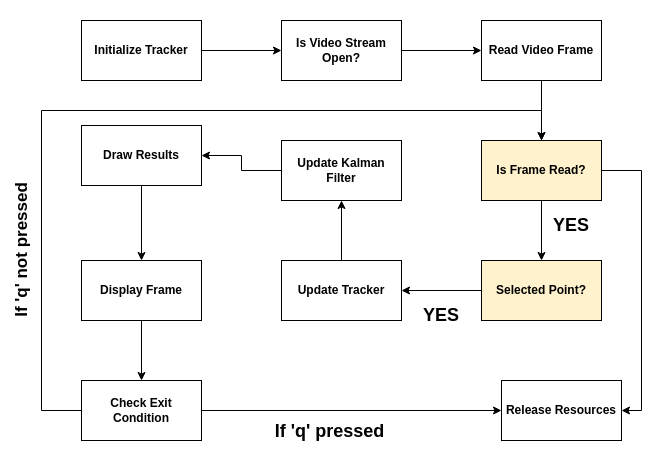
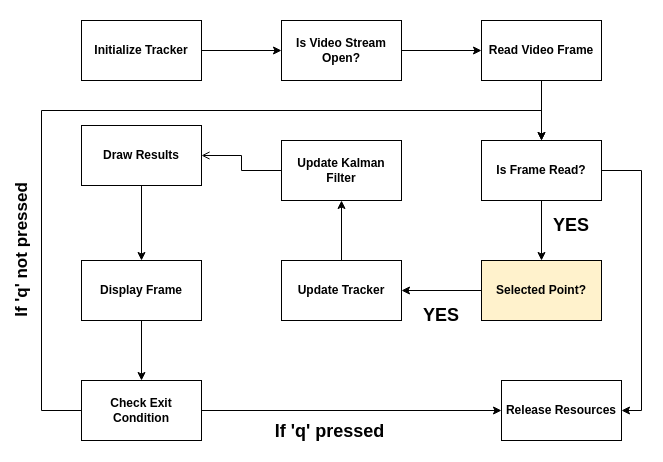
edge "Update Kalman Filter" -> "Draw Results": arrowhead classic -> open
node "Is Frame Read?": fillcolor #fff2cc -> #ffffff
